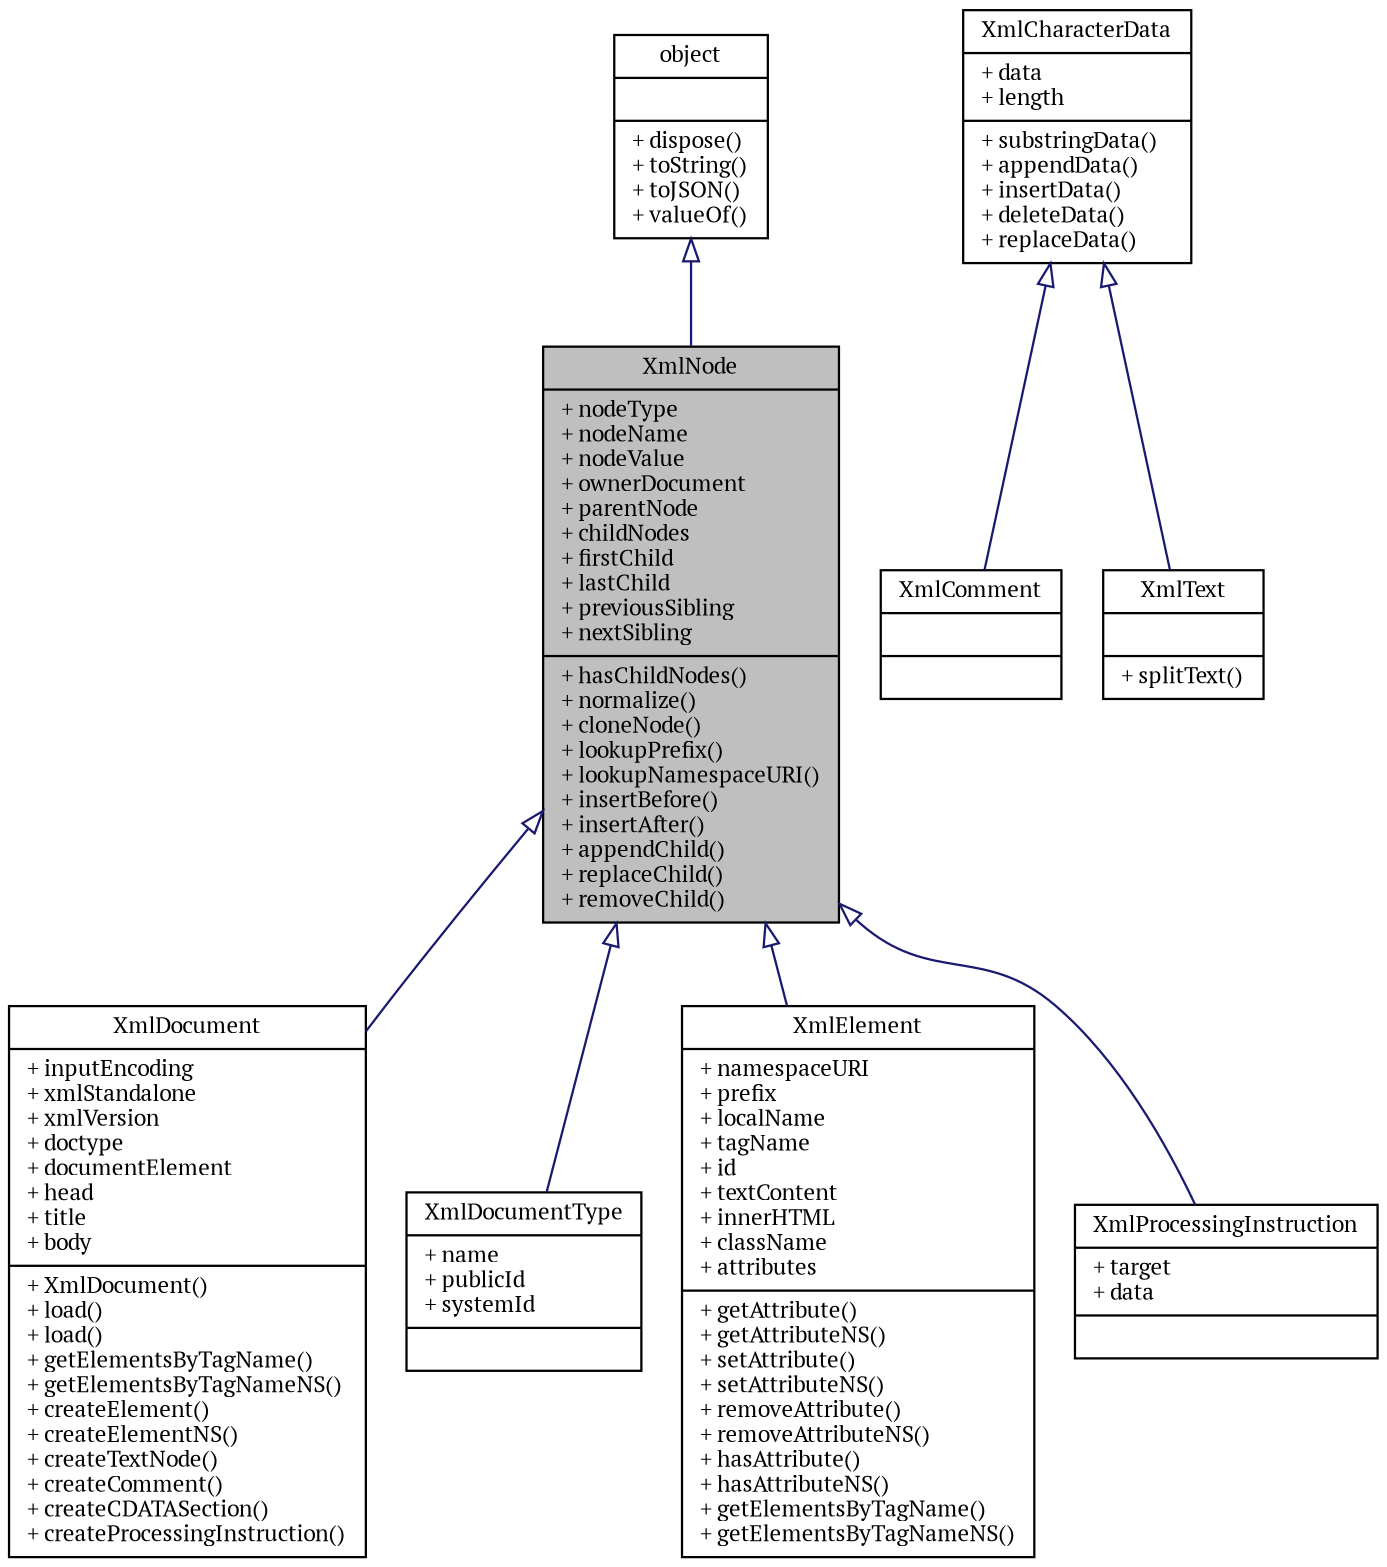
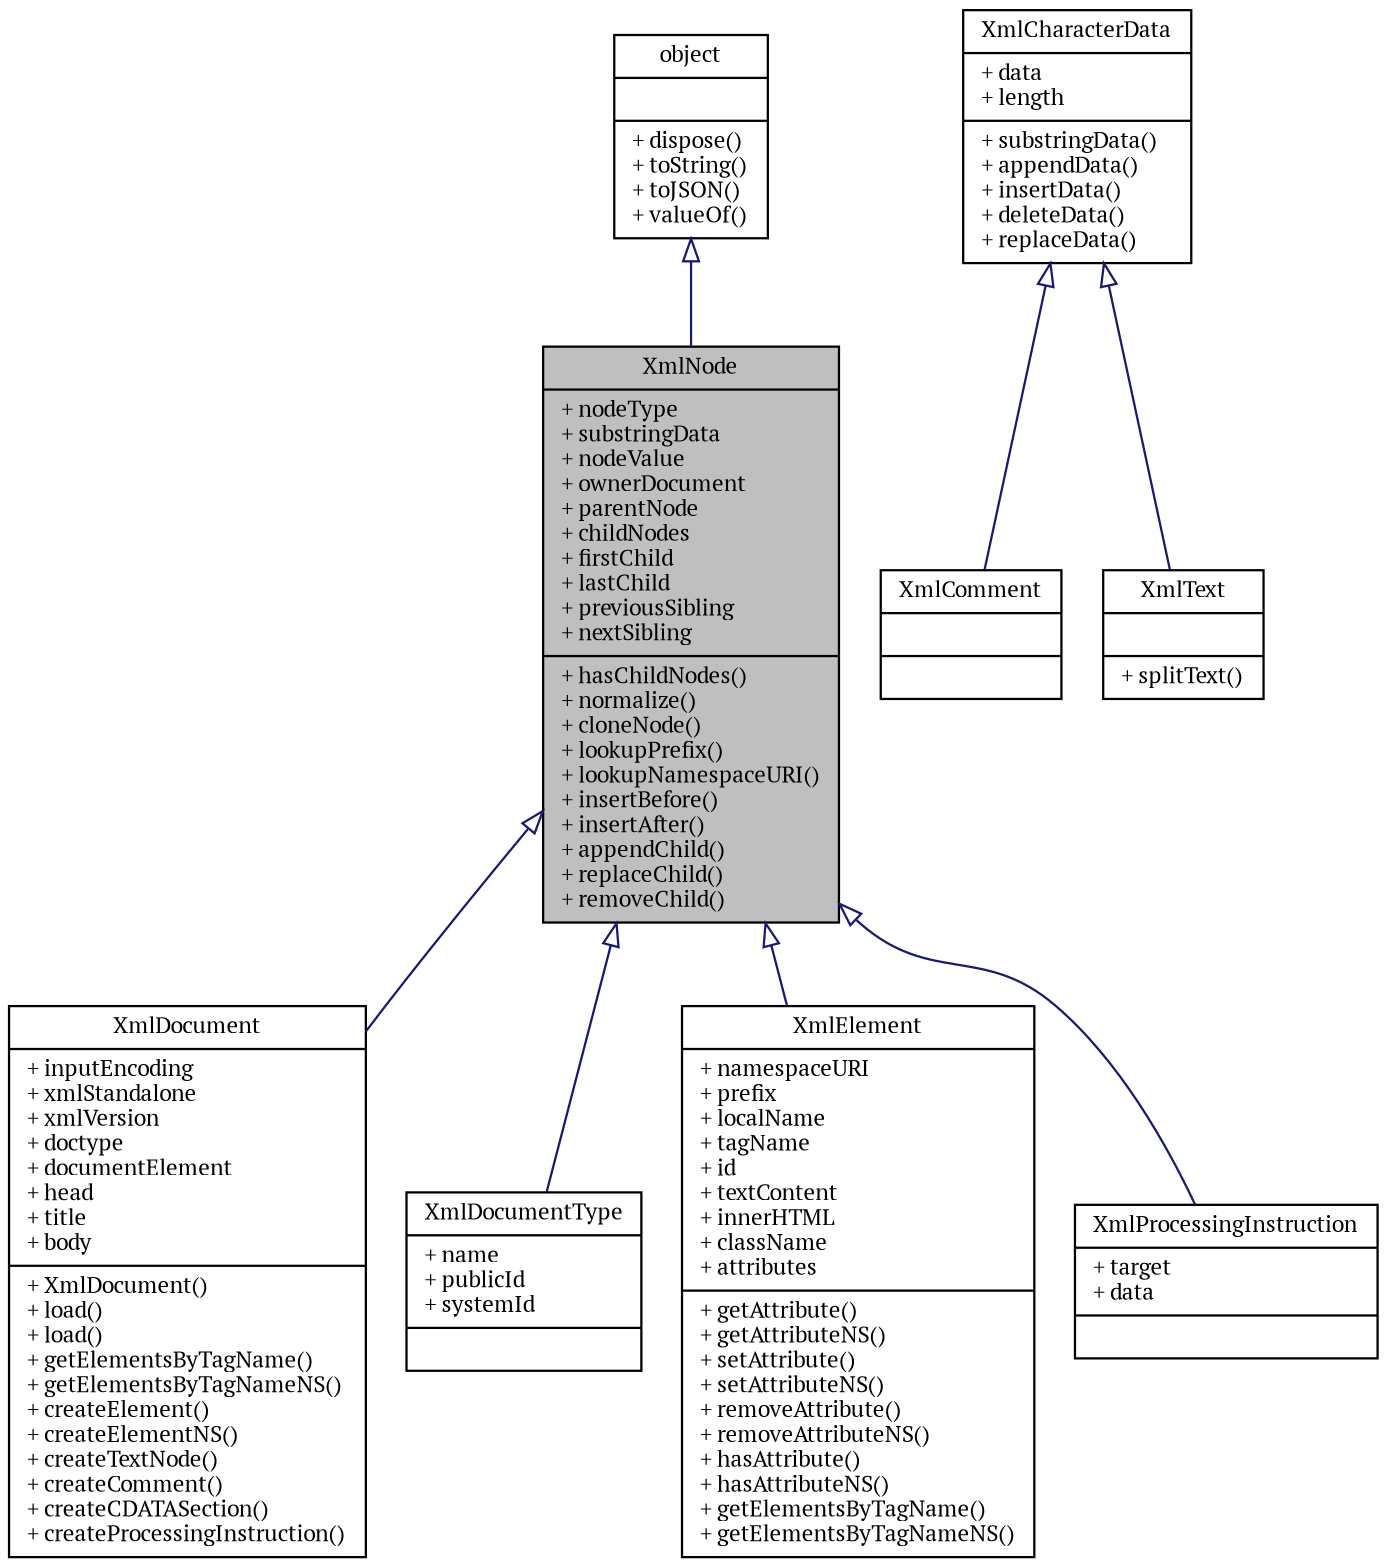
node "XmlNode": text "+ nodeName" -> "+ substringData"
